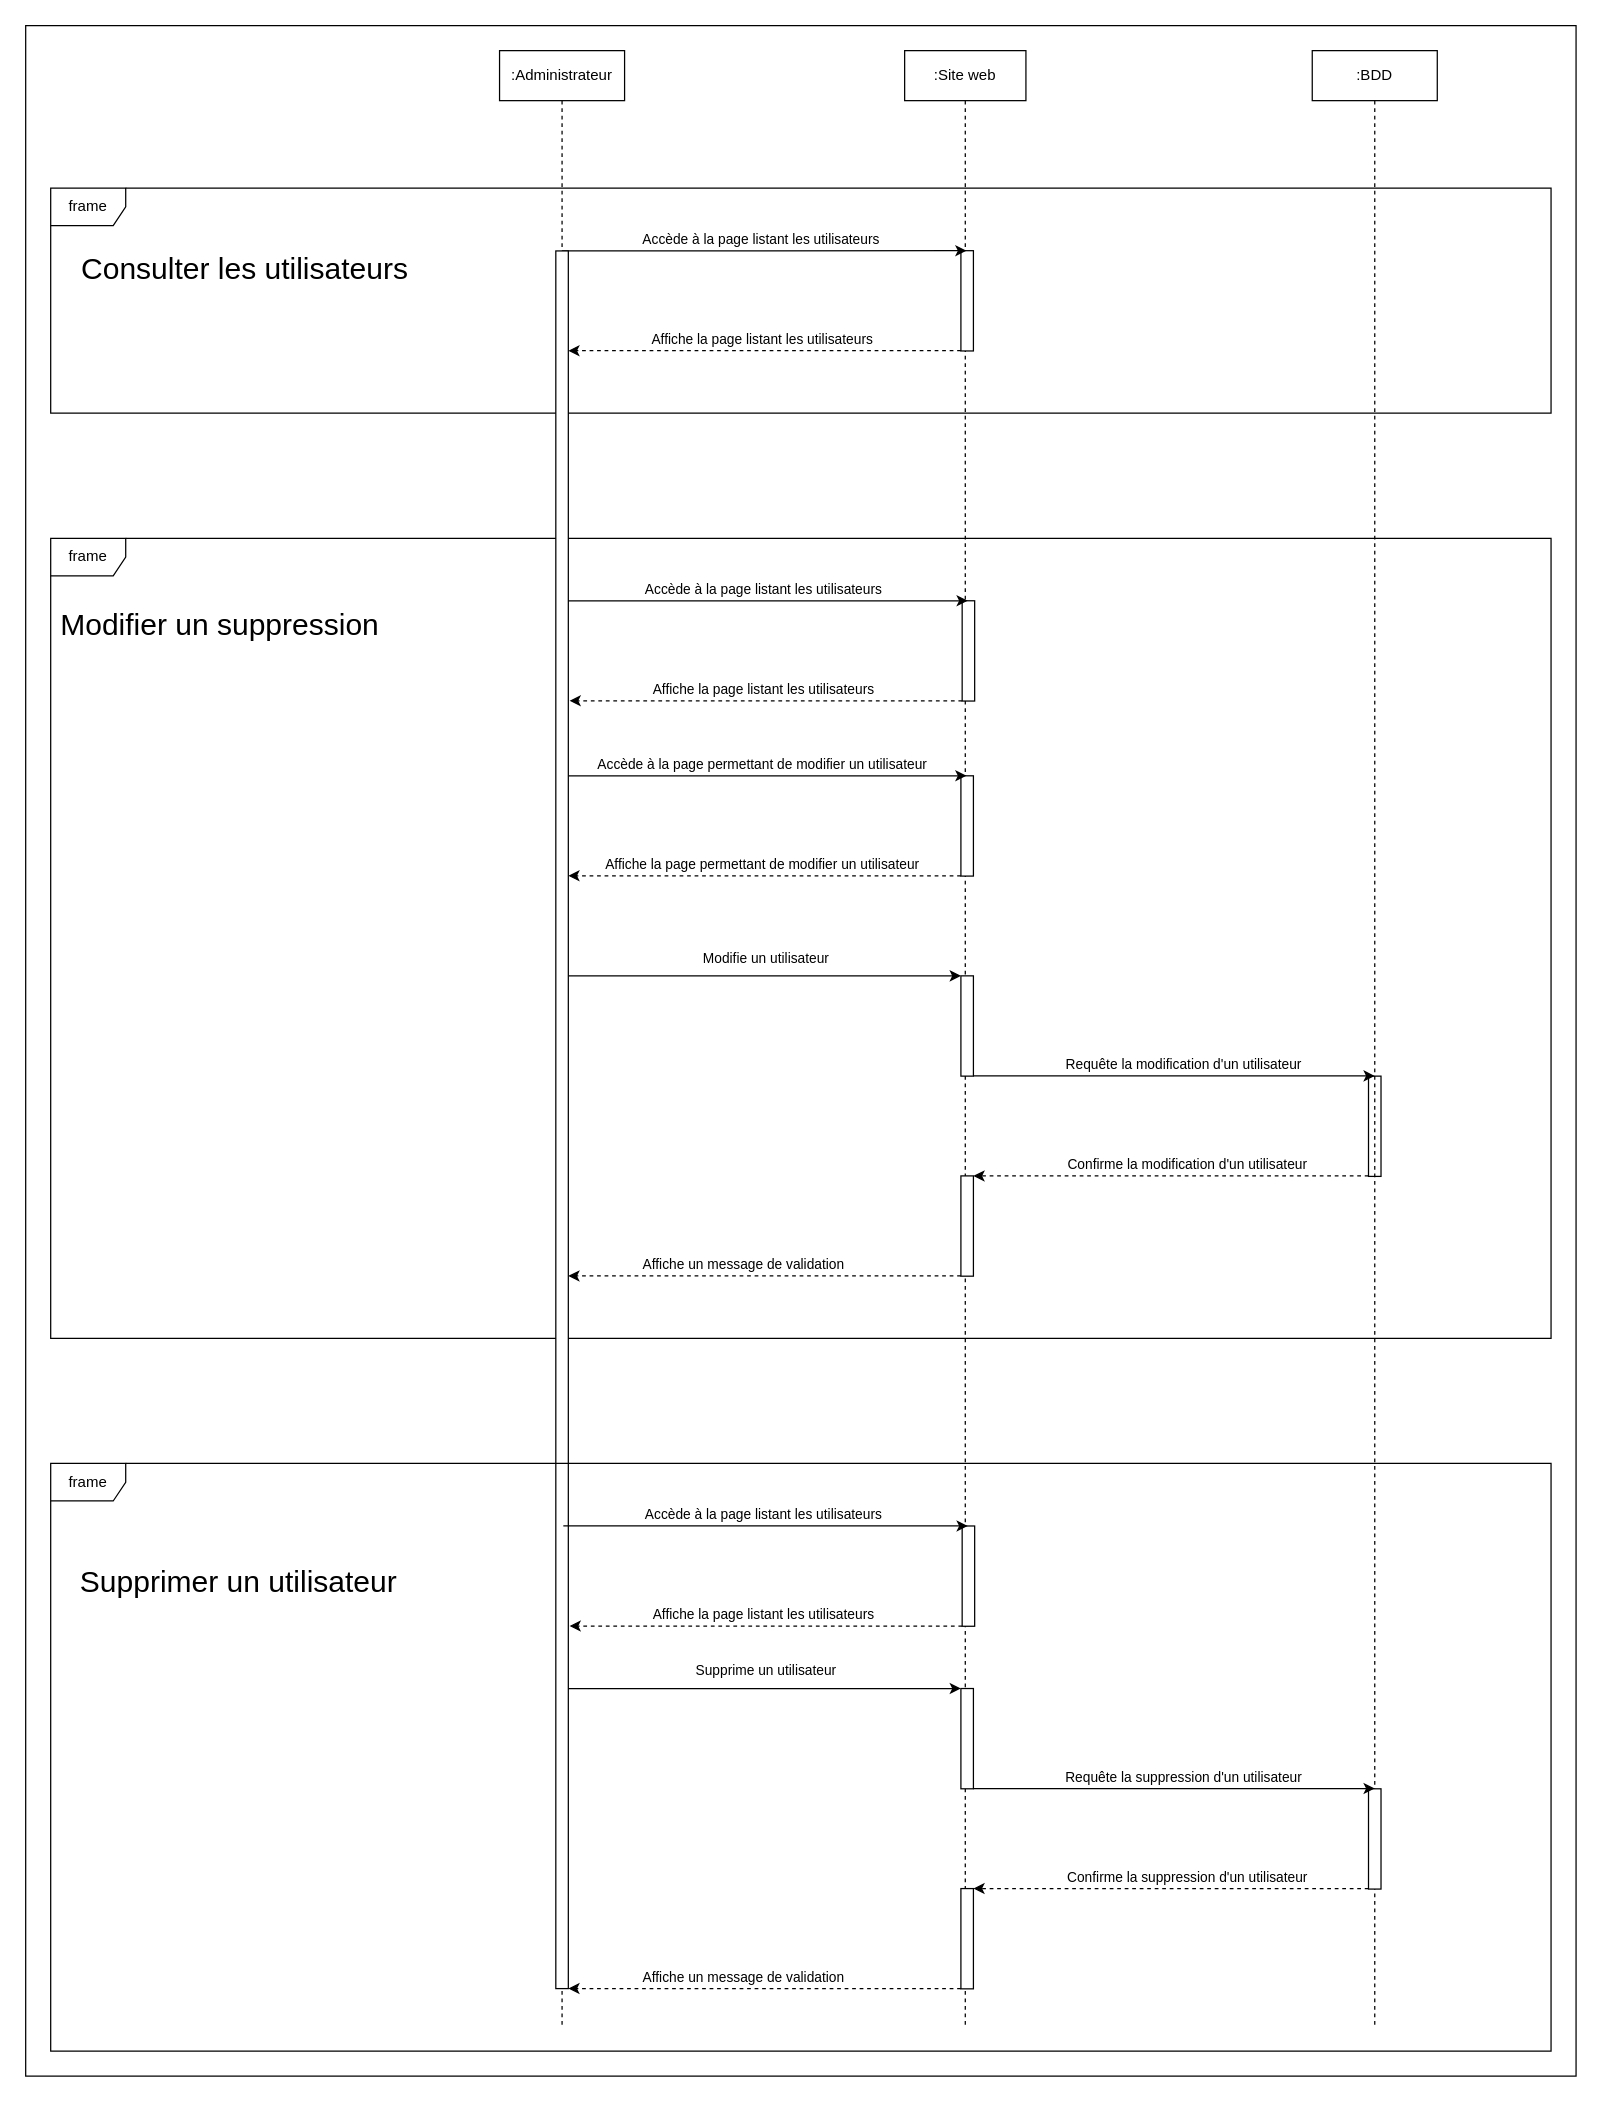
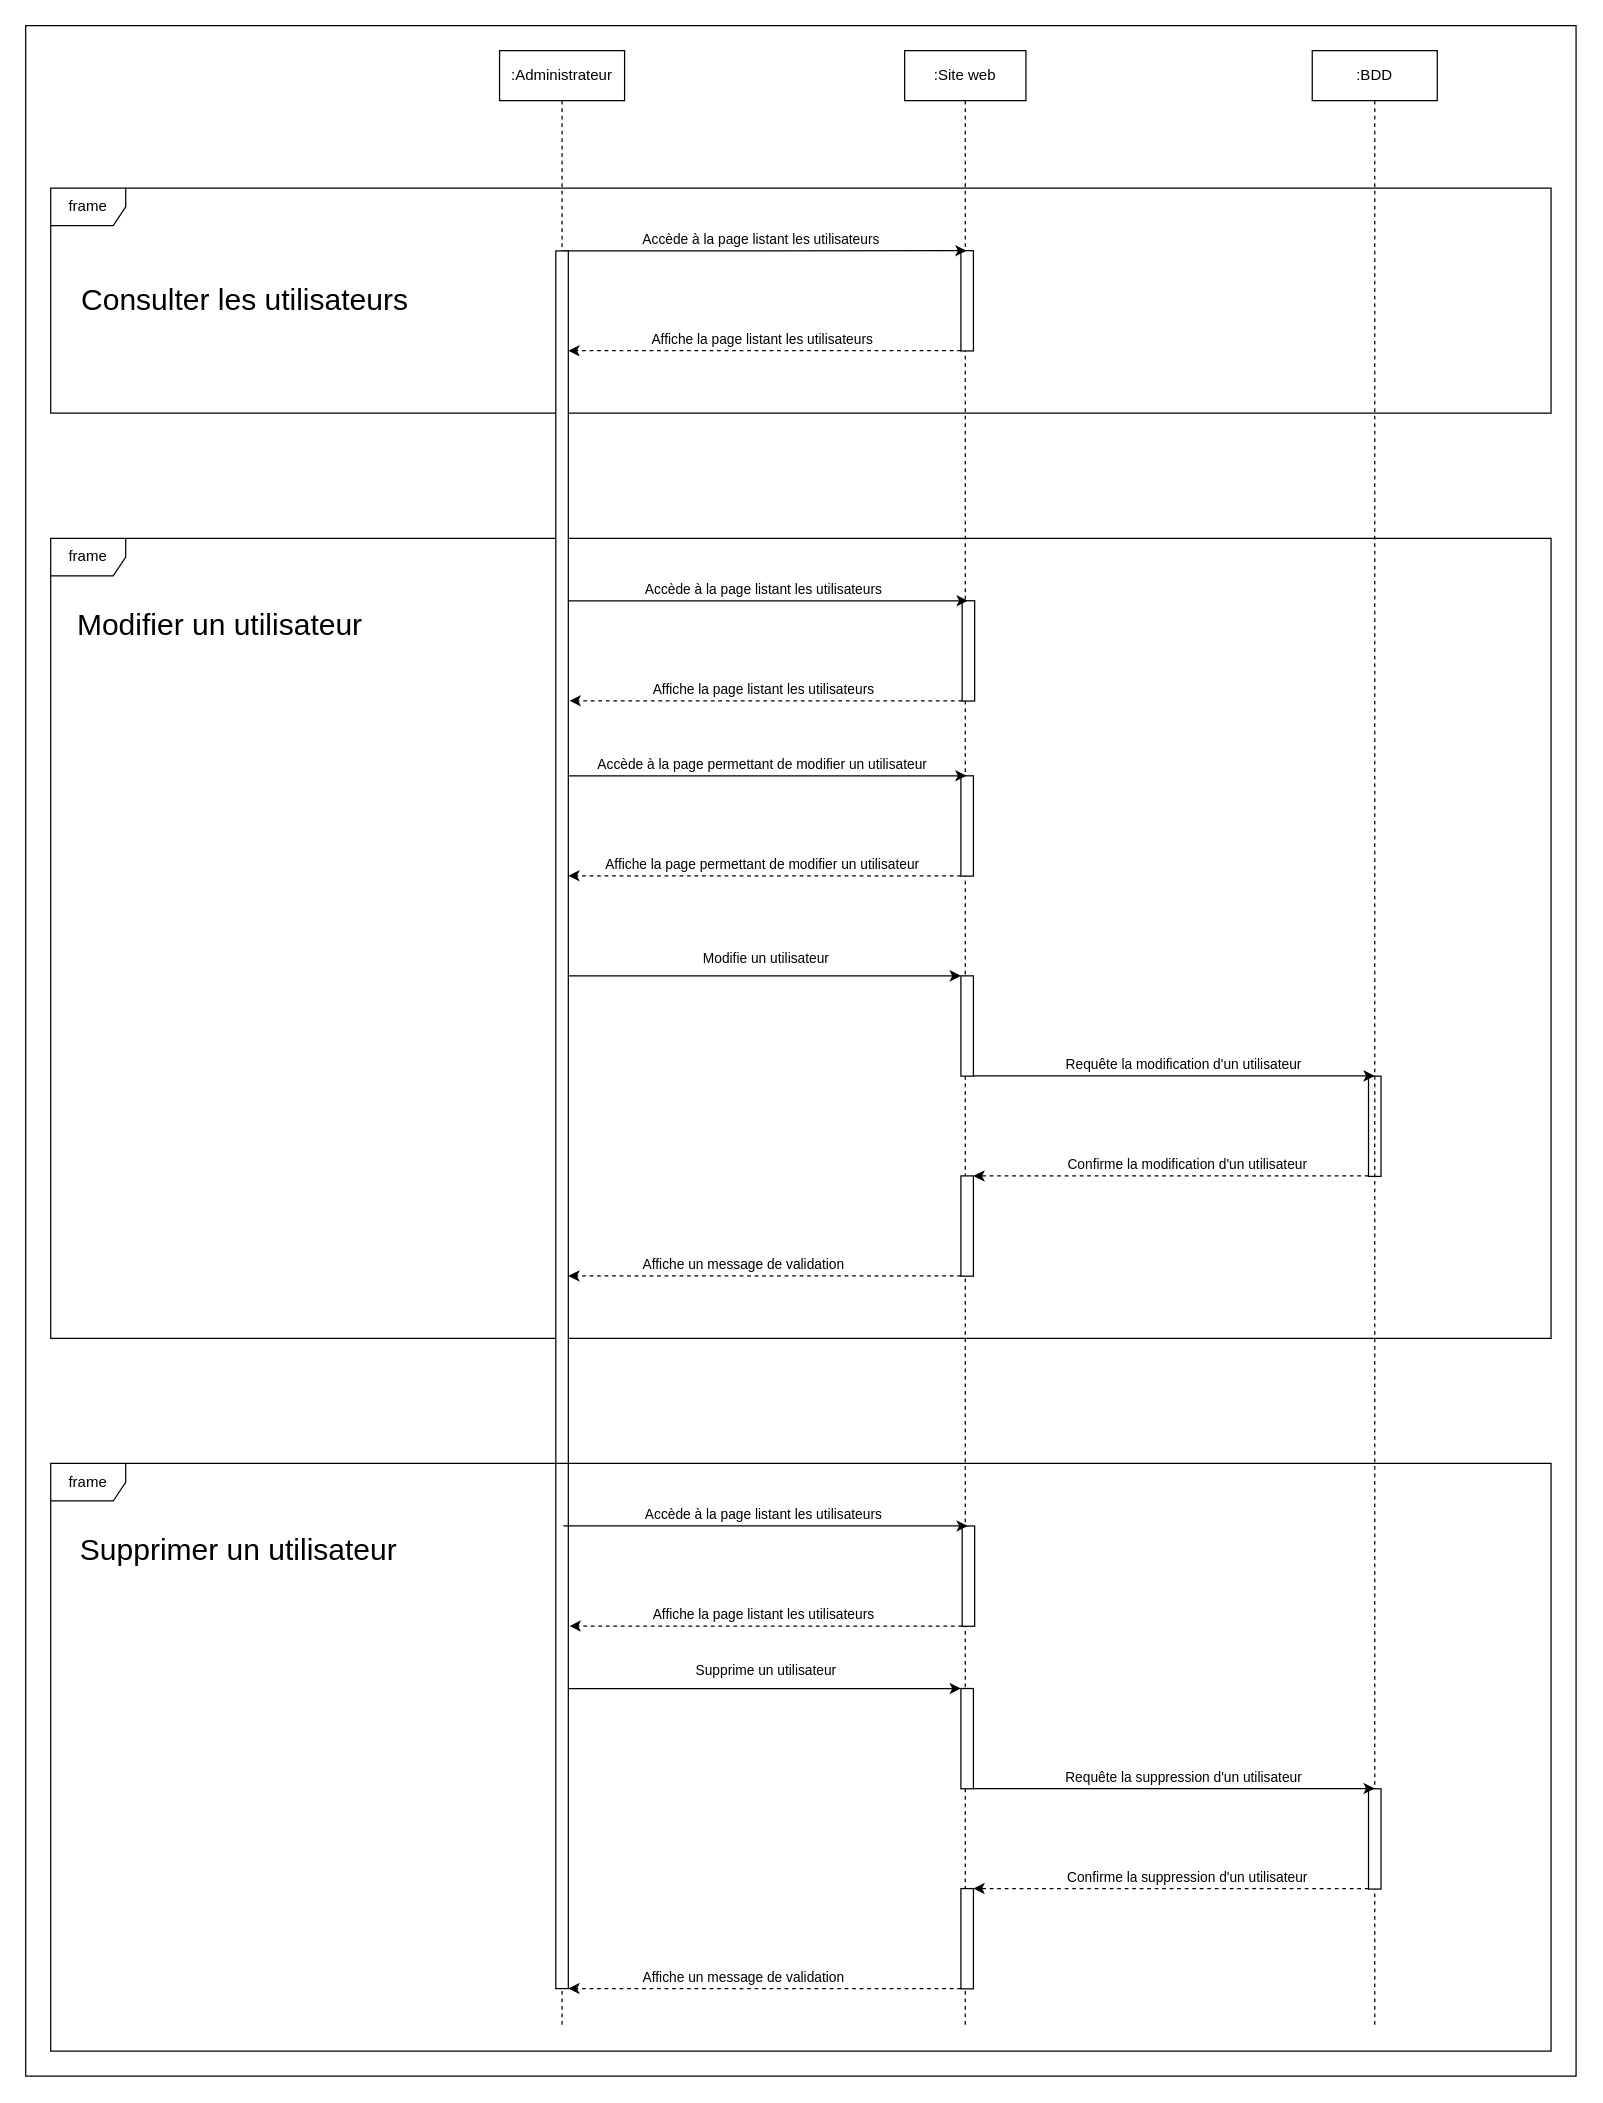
node "Consulter les utilisateurs": moved (244, 269) -> (244, 301)
node "Modifier un suppression": label "Modifier un suppression" -> "Modifier un utilisateur"
node "Supprimer un utilisateur": moved (238, 1582) -> (238, 1551)
